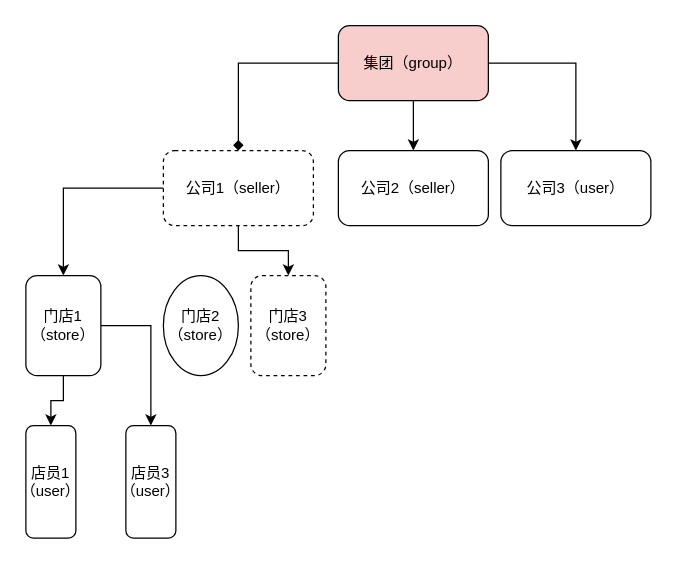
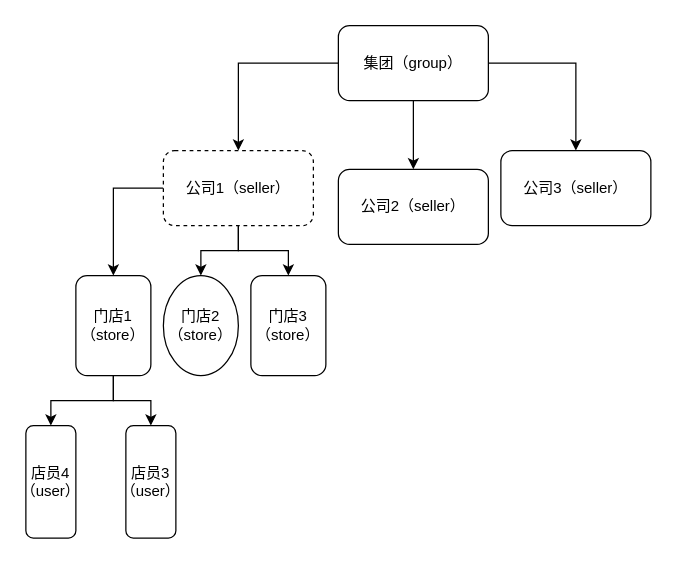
node "集团（group）": fillcolor #f8cecc -> #ffffff
edge "集团（group）" -> "公司1（seller）": arrowhead diamond -> classic
node "公司2（seller）": moved (413, 188) -> (413, 207)
node "公司3（user）": label "公司3（user）" -> "公司3（seller）"
edge "公司1（seller）" -> "门店2（store）": added
node "门店1（store）": moved (63, 326) -> (113, 326)
node "门店3（store）": style dashed -> solid
node "店员1（user）": label "店员1（user）" -> "店员4（user）"
